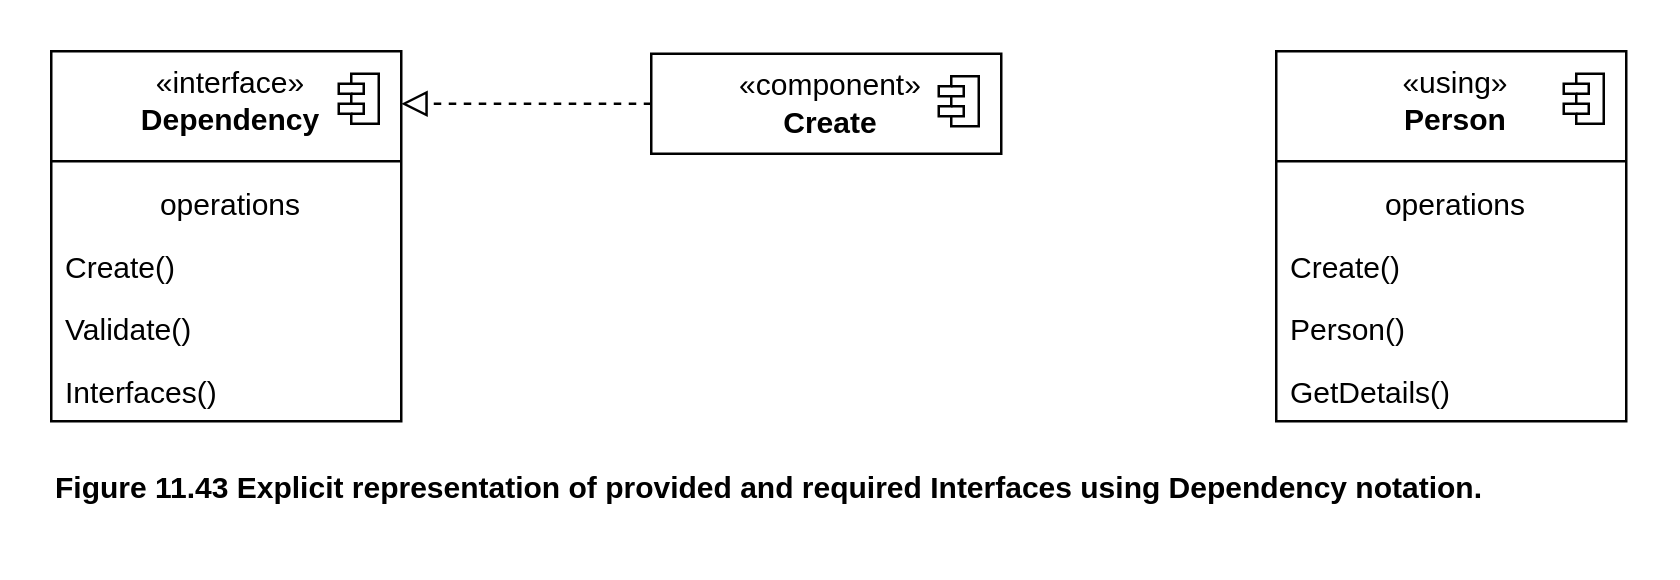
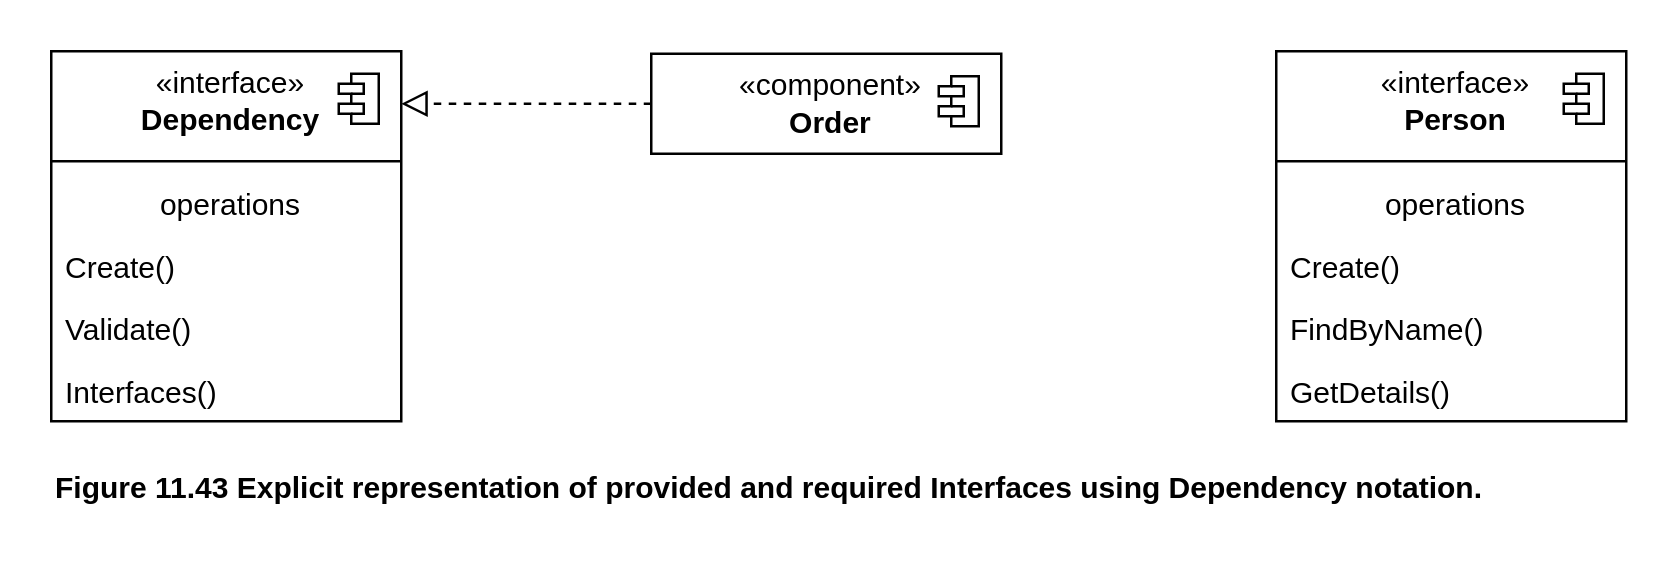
node "«using» Person": label "«using» Person" -> "«interface» Person"
node "«component» Create": label "«component» Create" -> "«component» Order"
node "Person()": label "Person()" -> "FindByName()"
